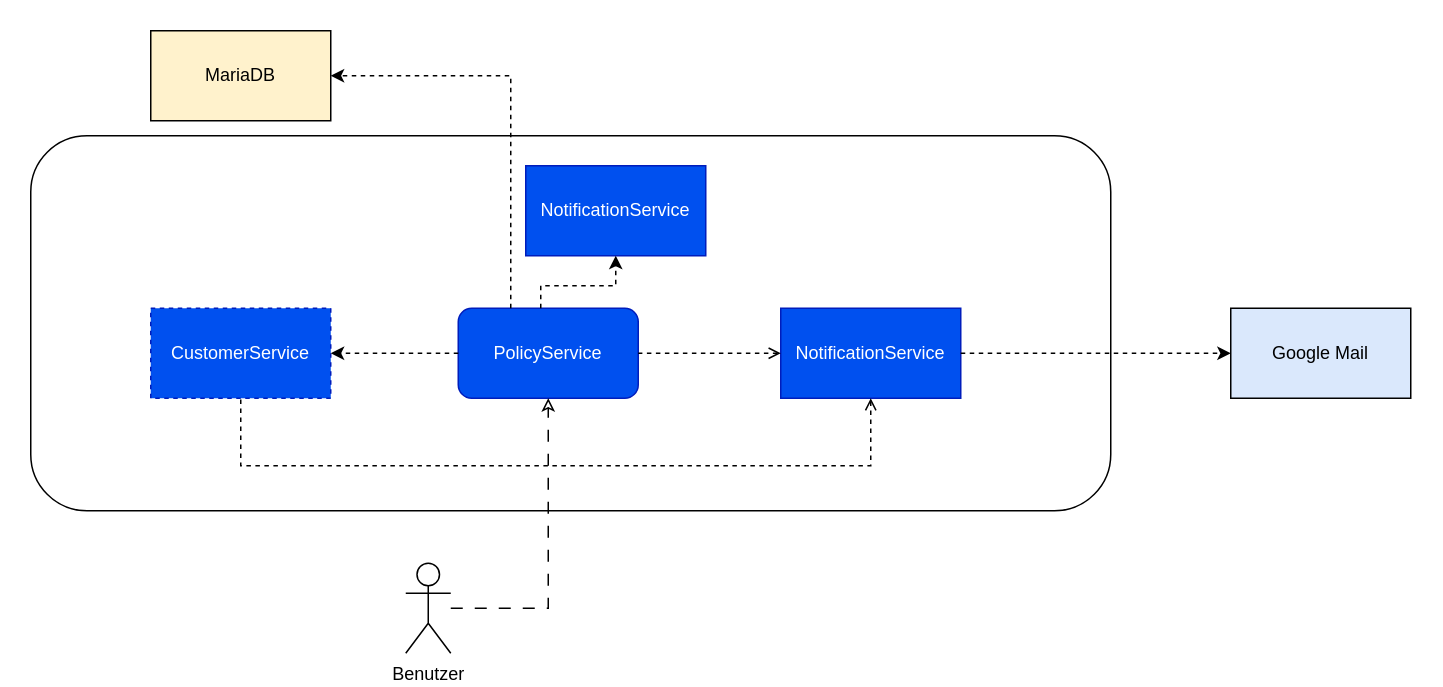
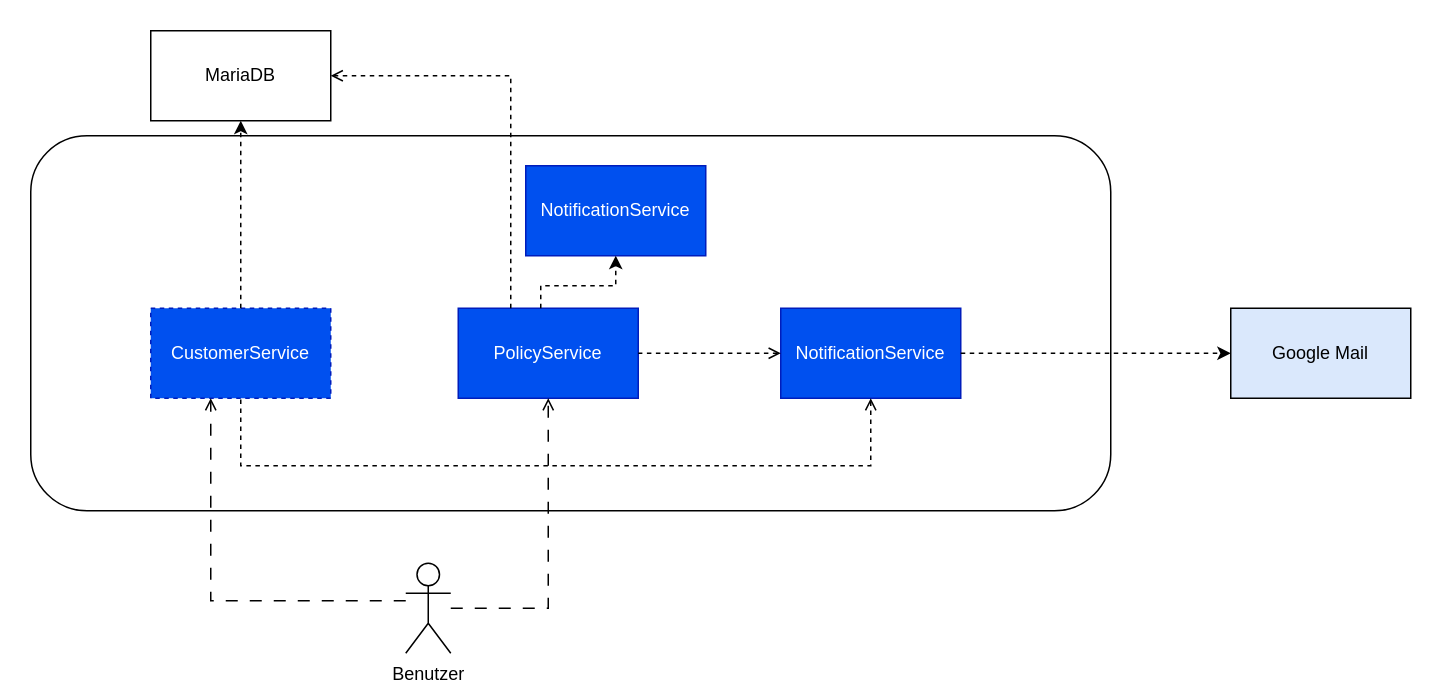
node "MariaDB": fillcolor #fff2cc -> #ffffff
edge "PolicyService" -> "MariaDB": arrowhead classic -> open
edge "CustomerService" -> "MariaDB": added
edge "PolicyService" -> "CustomerService": removed
node "PolicyService": shape rounded rectangle -> rectangle
edge "Benutzer" -> "PolicyService": arrowhead classic -> open
edge "Benutzer" -> "CustomerService": added
